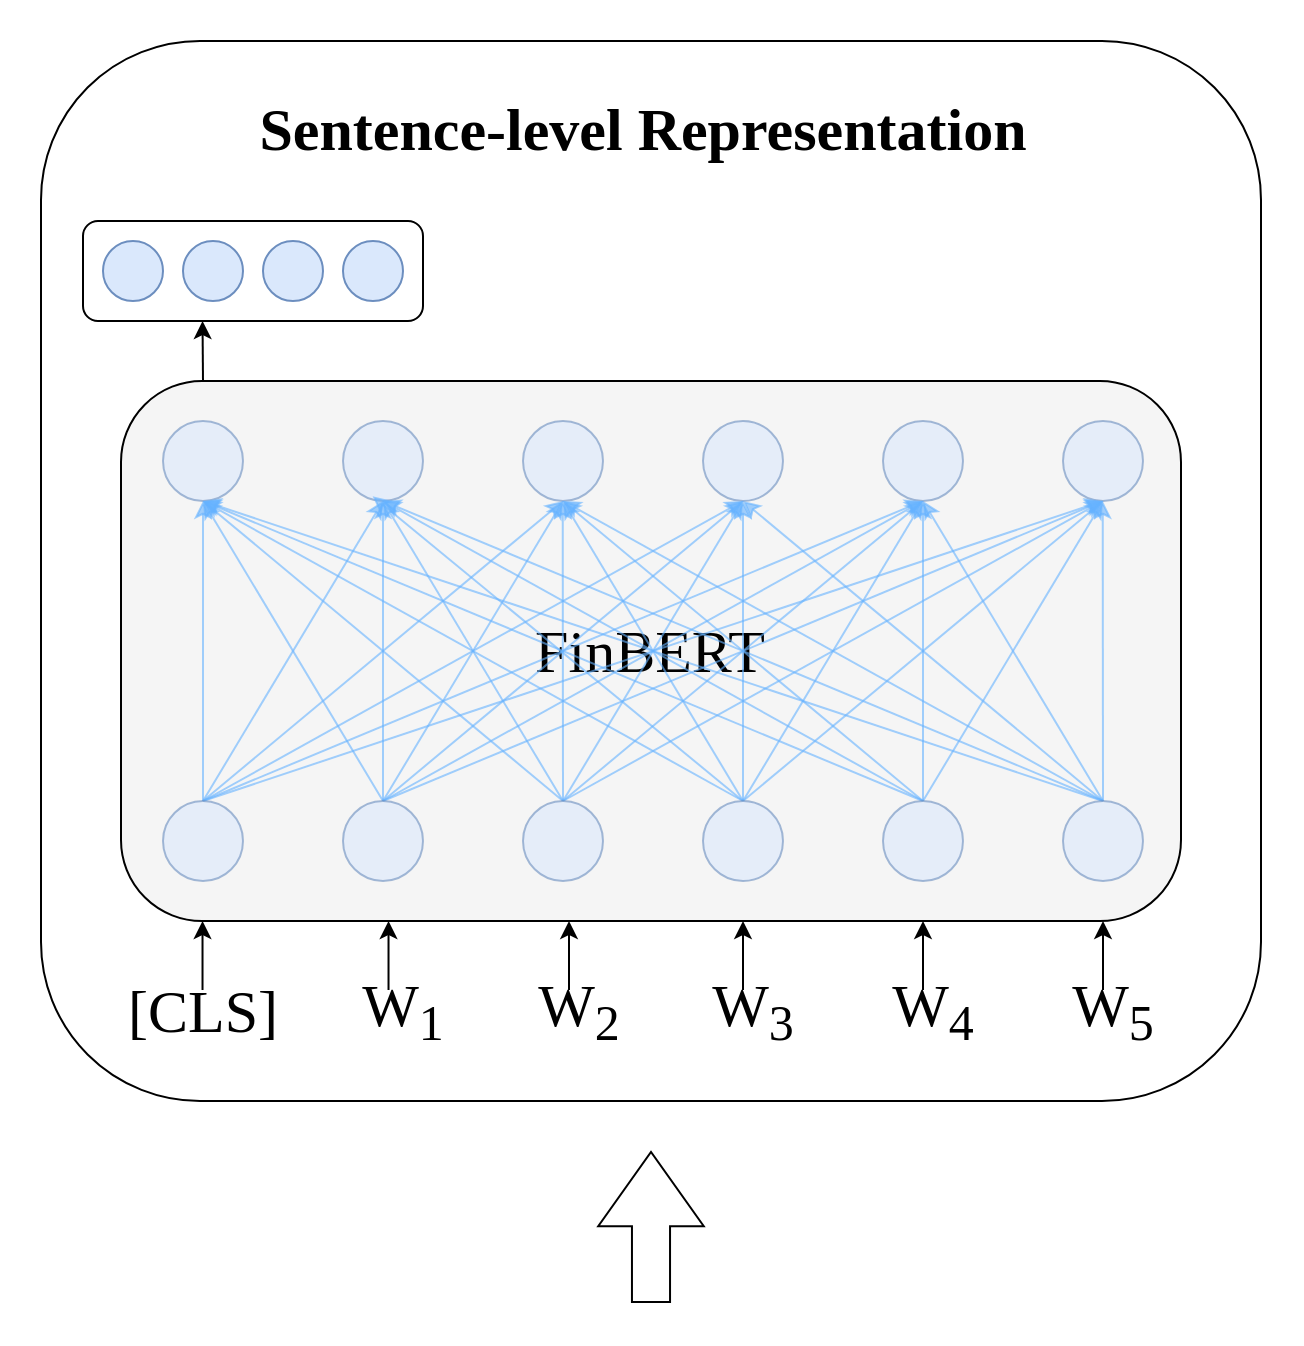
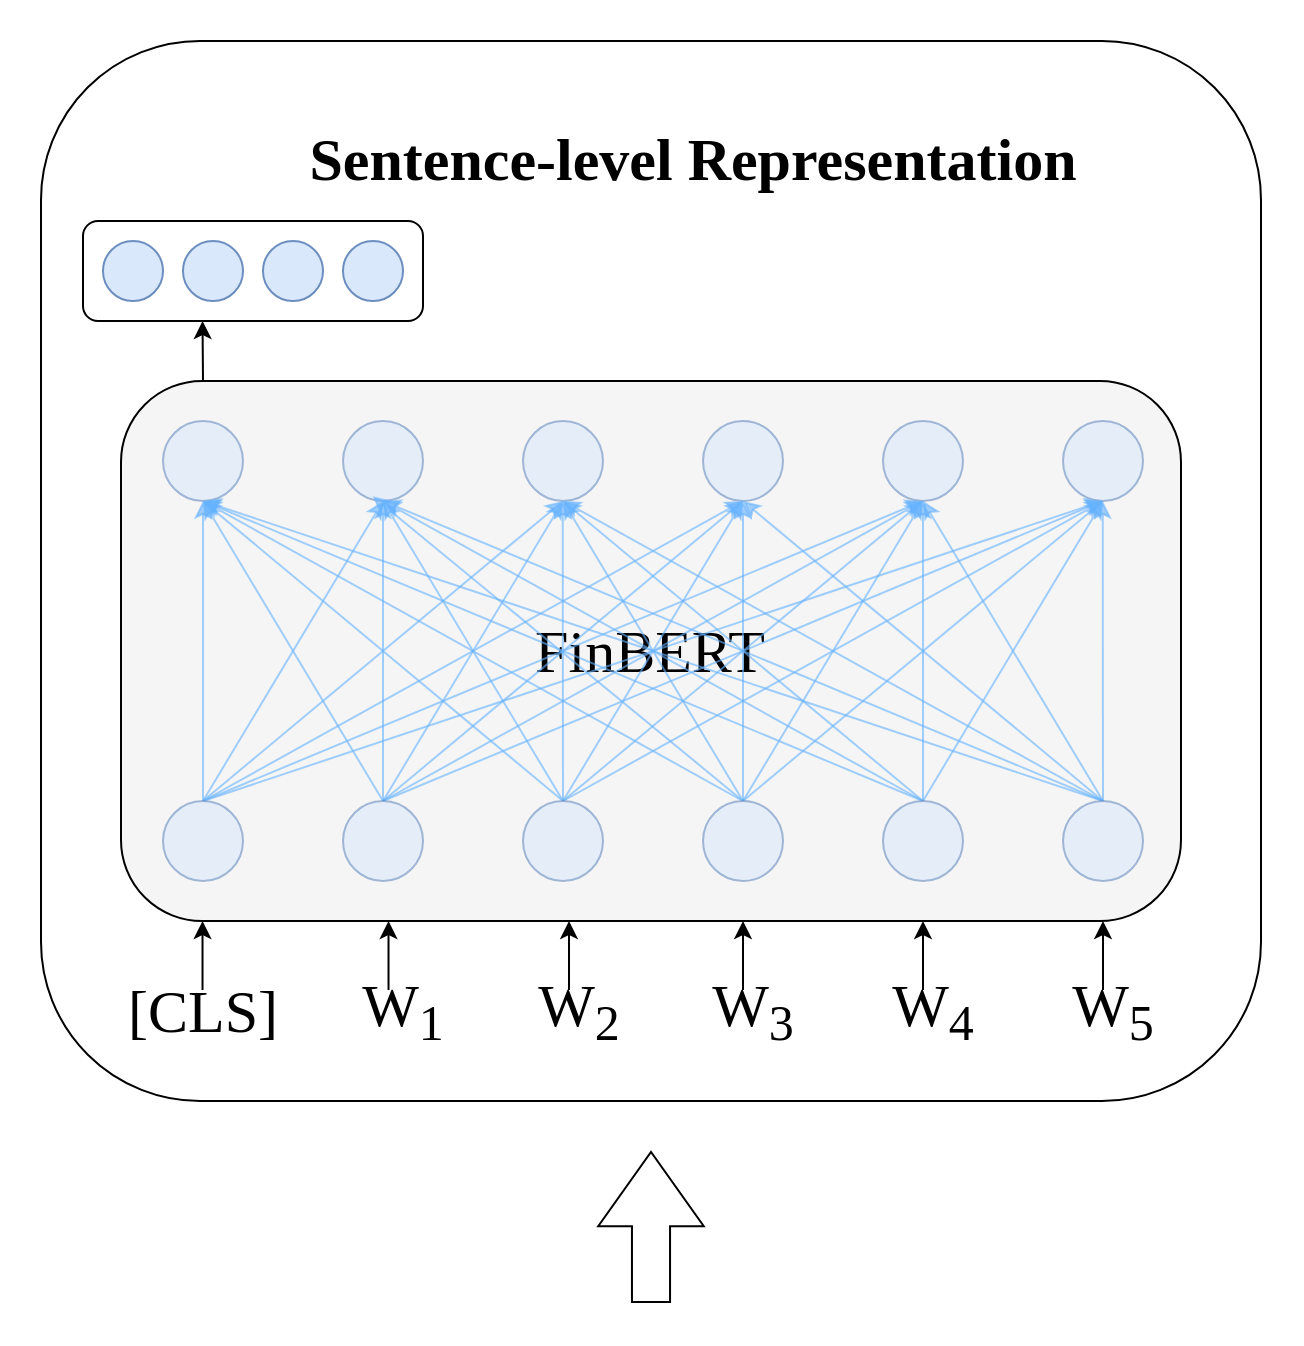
node "Sentence-level Representation": moved (643, 129) -> (693, 159)
